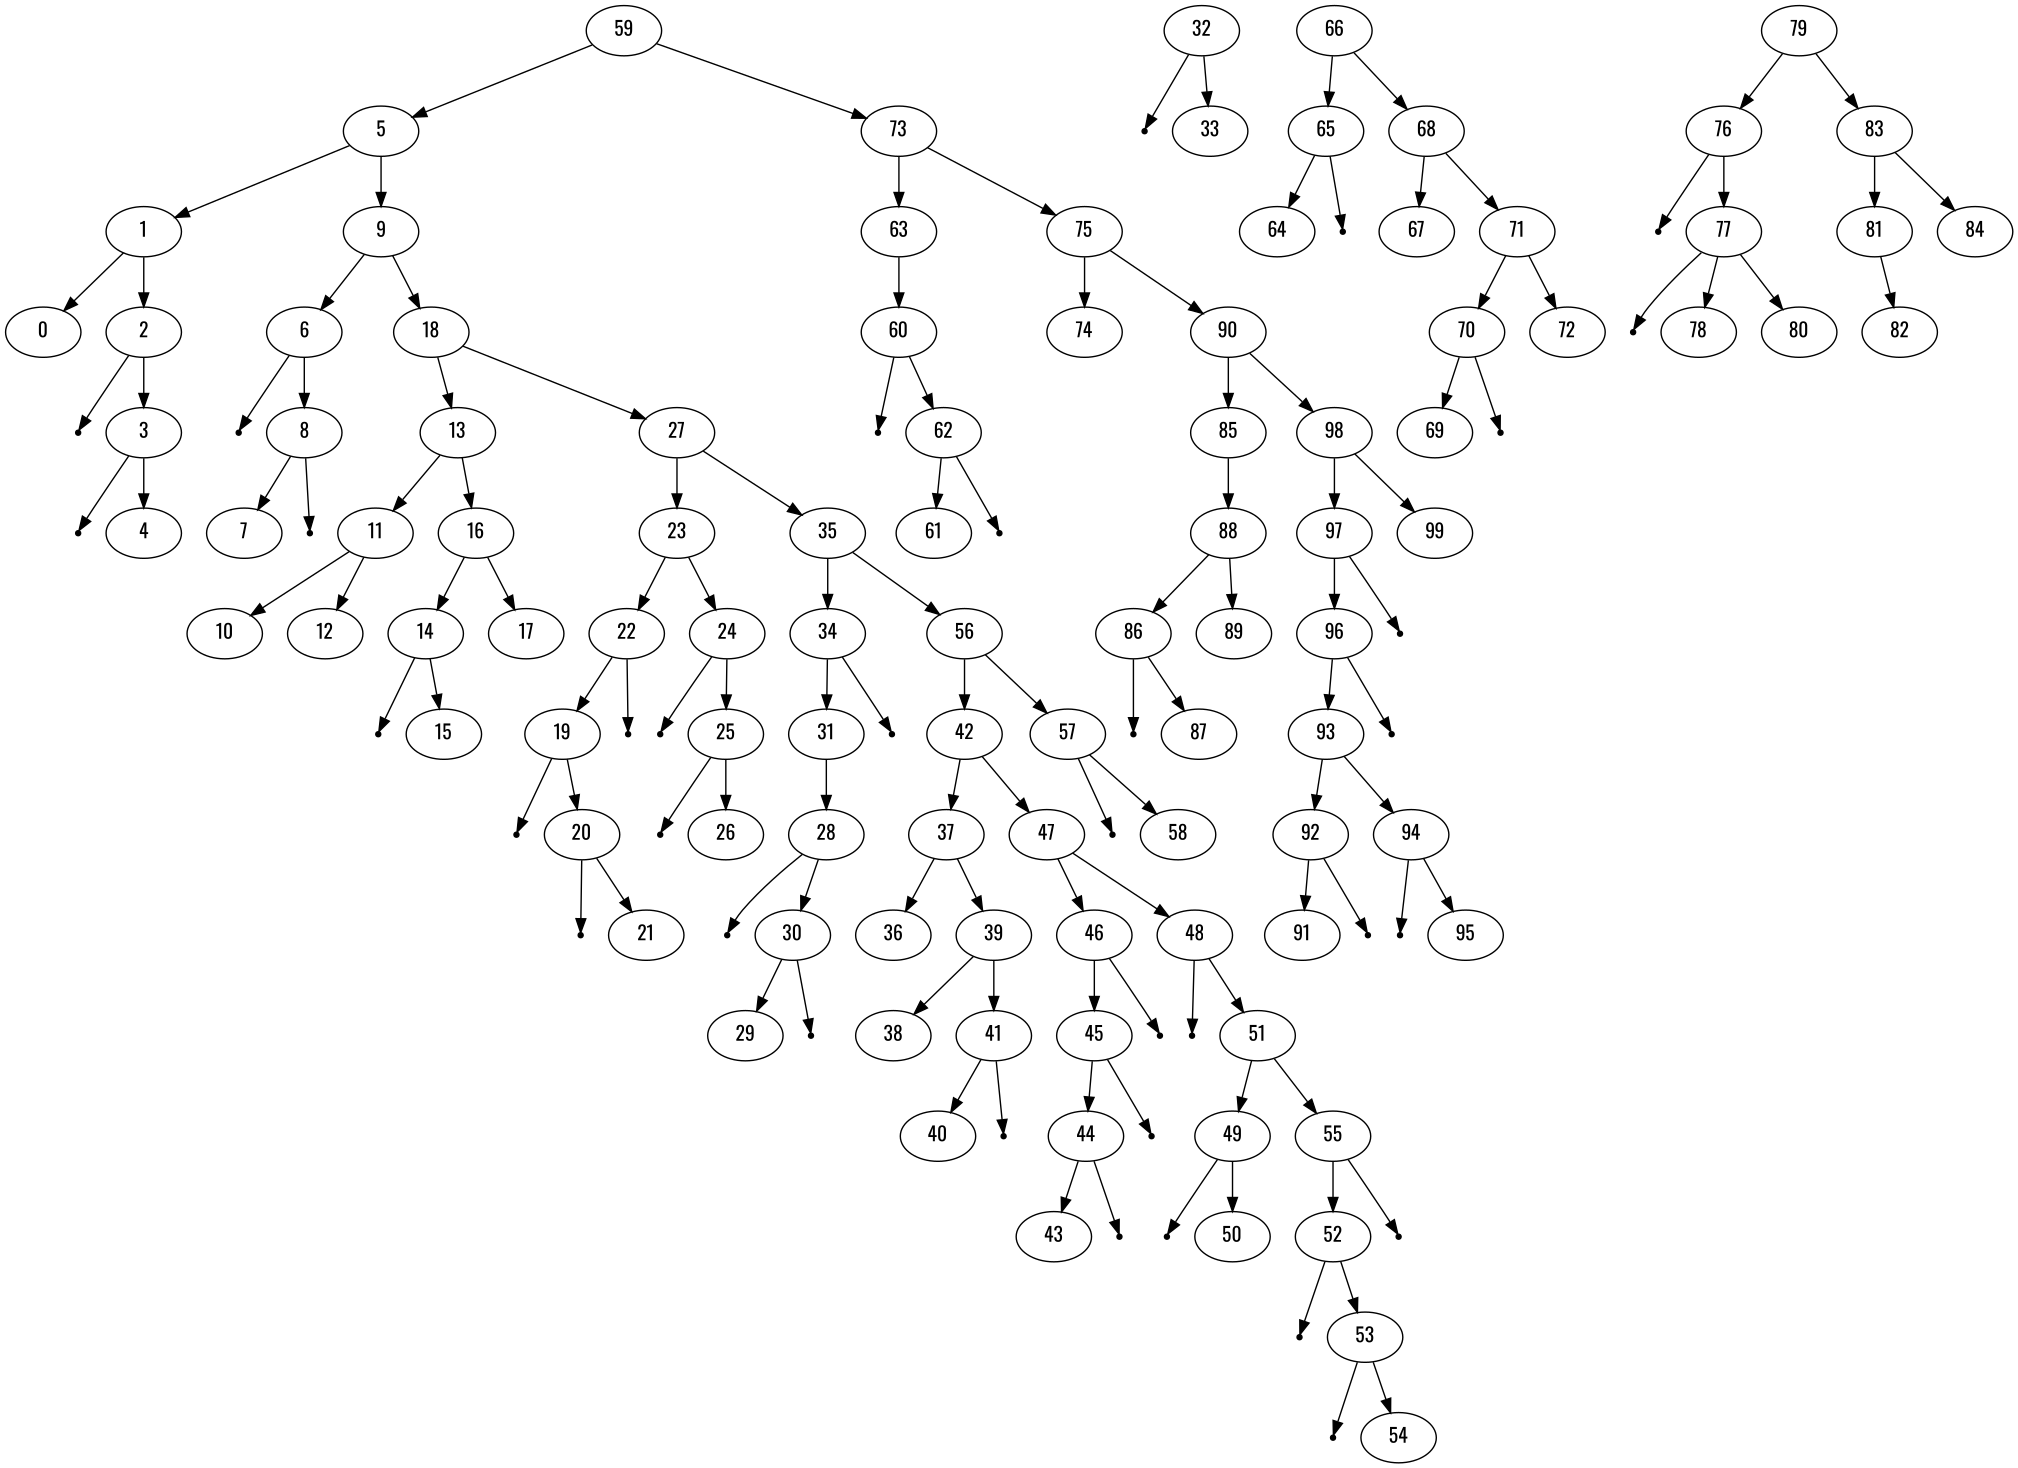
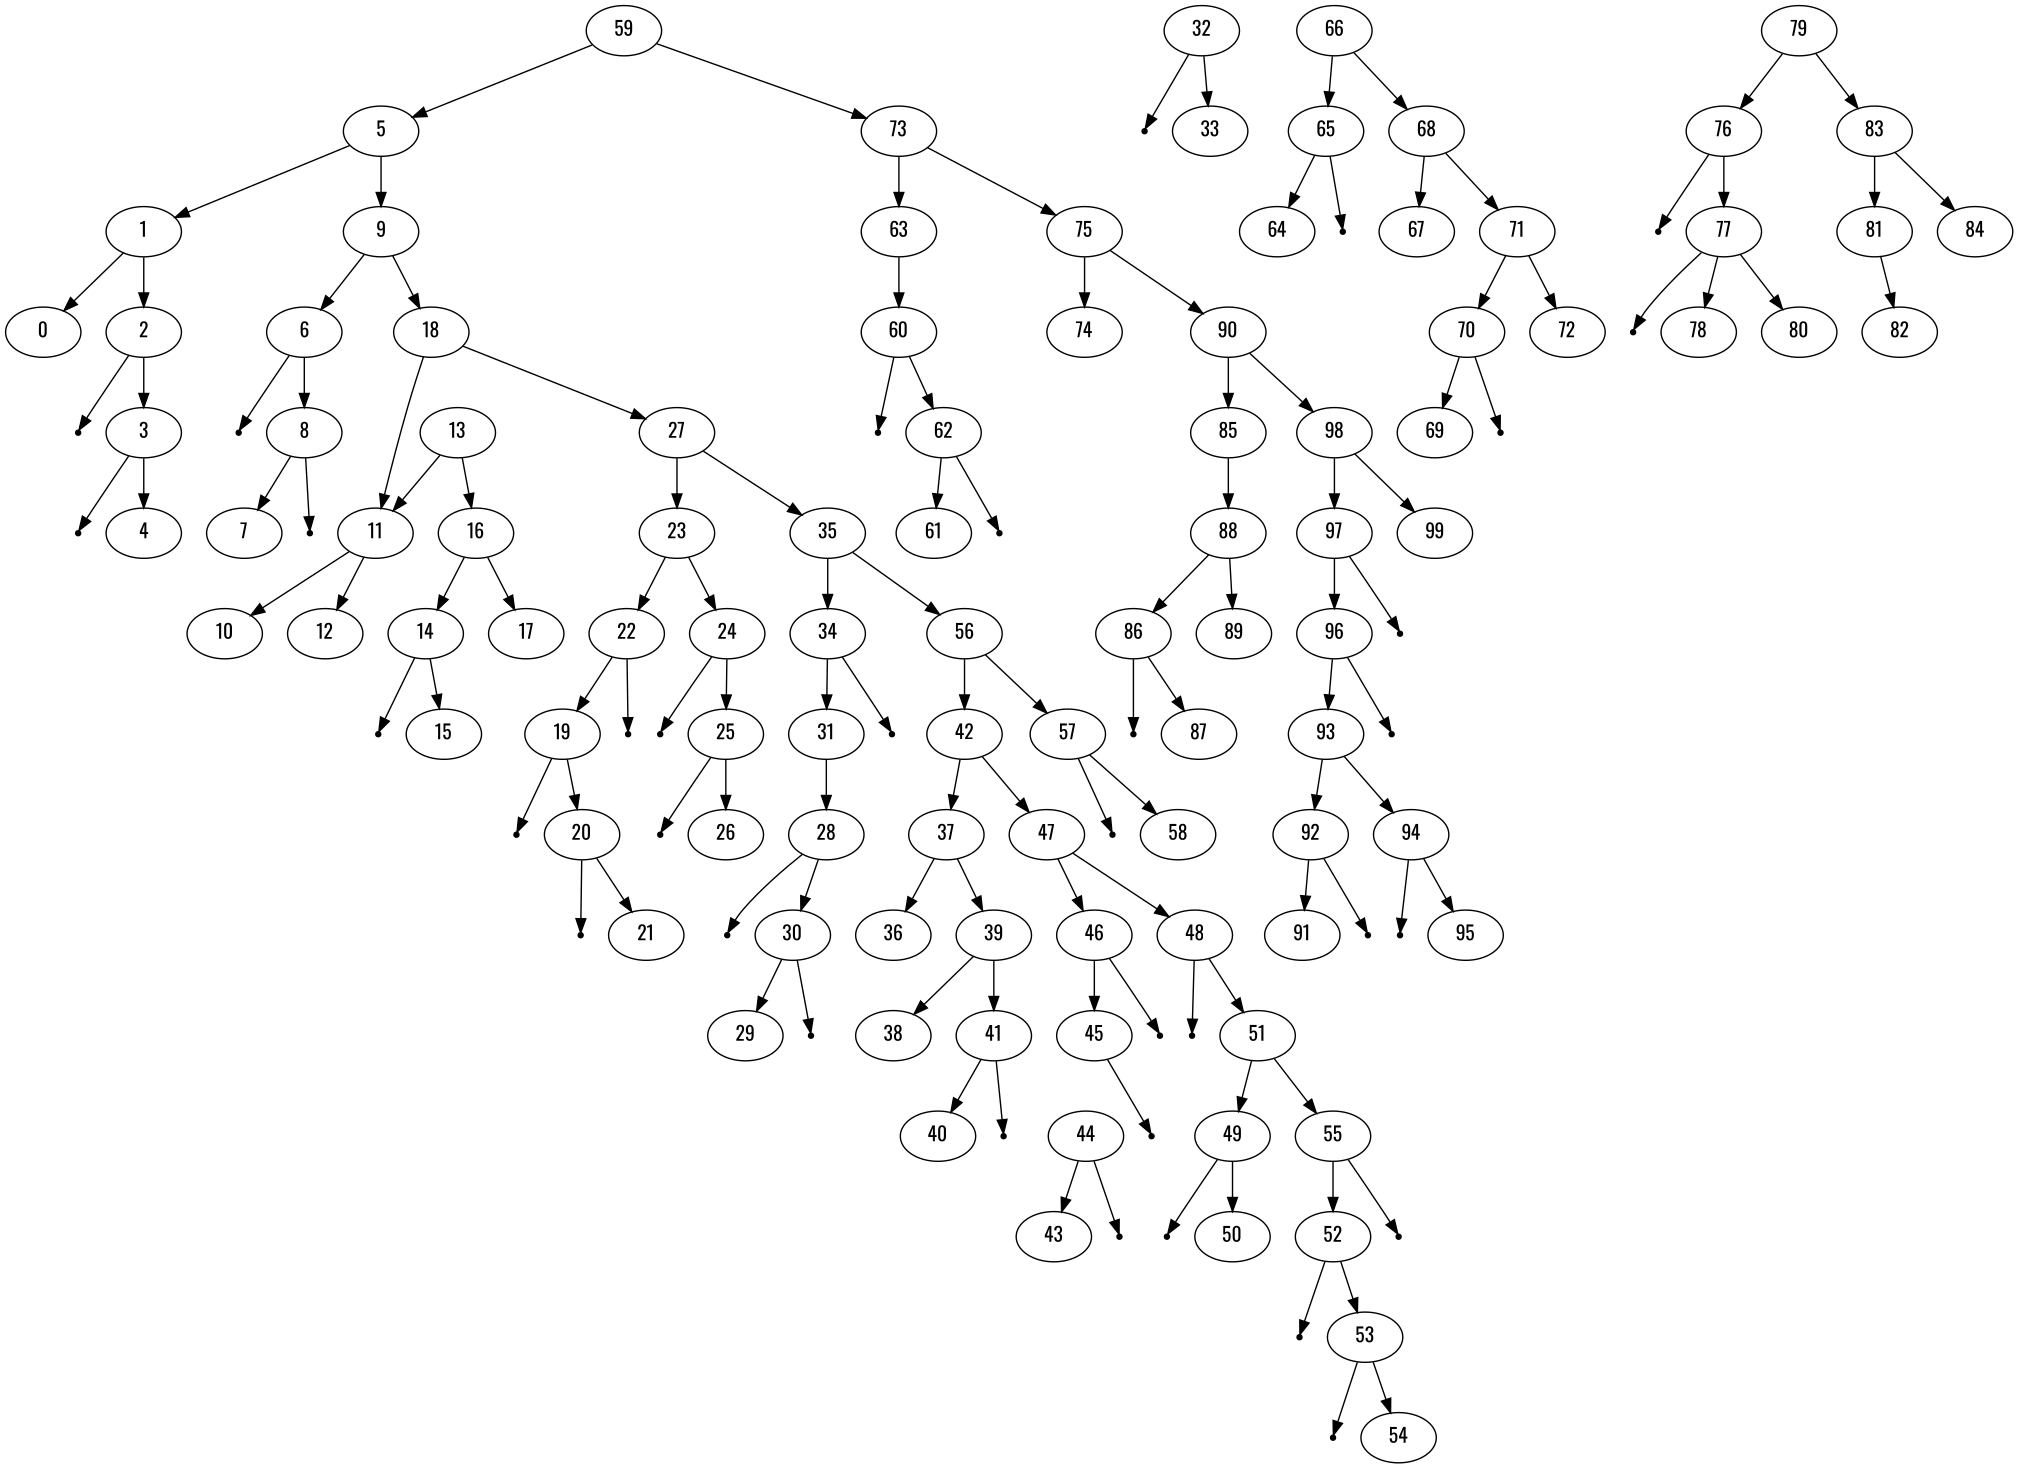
edge "18" -> "13": now "18" -> "11"
edge "45" -> "44": removed
